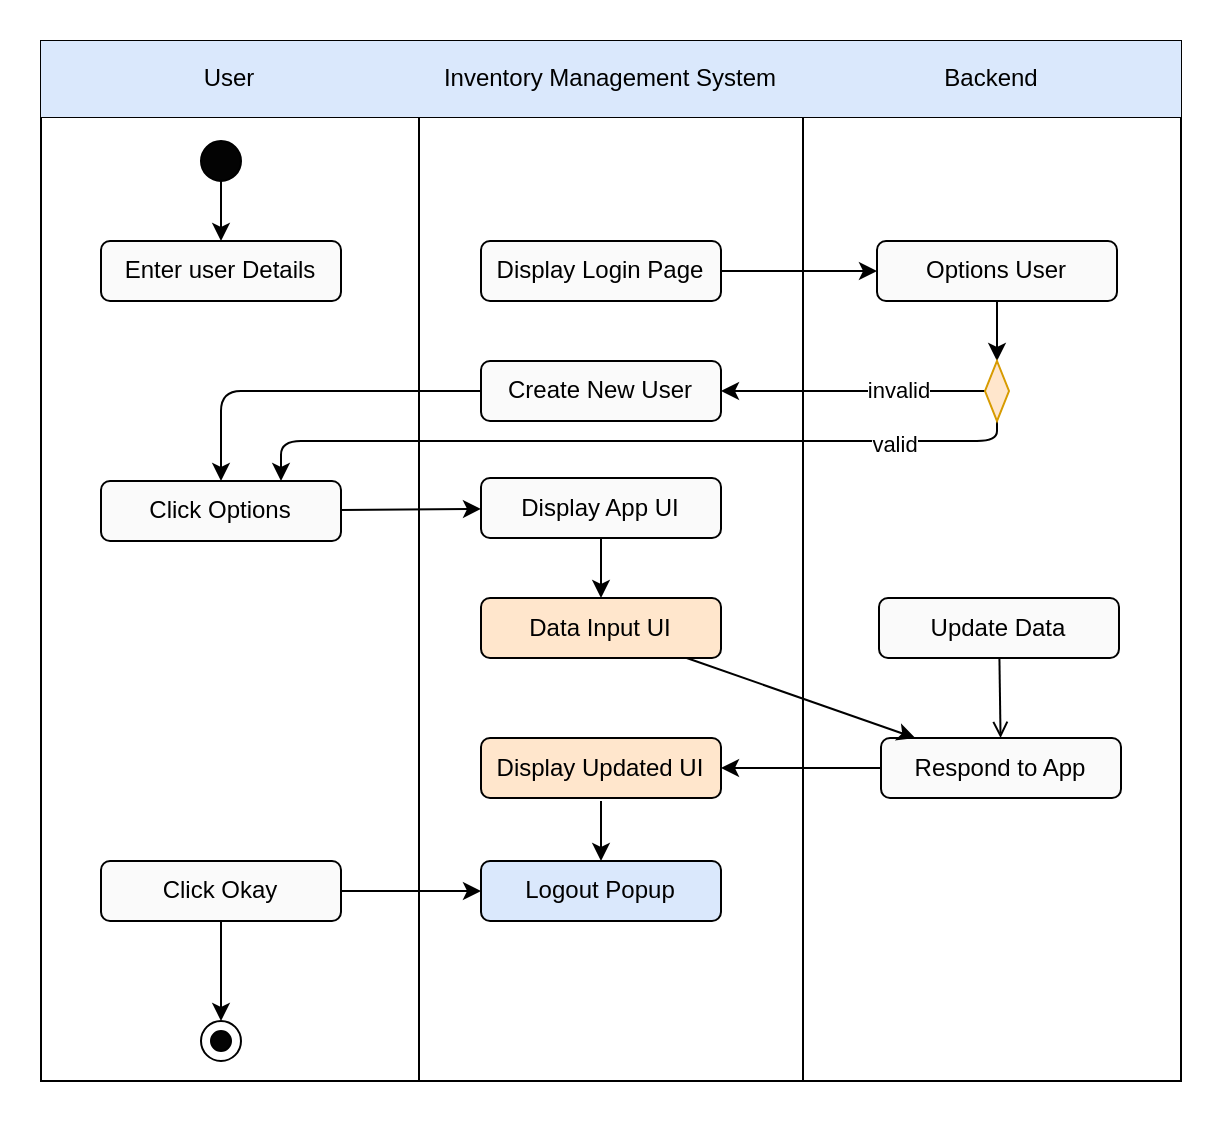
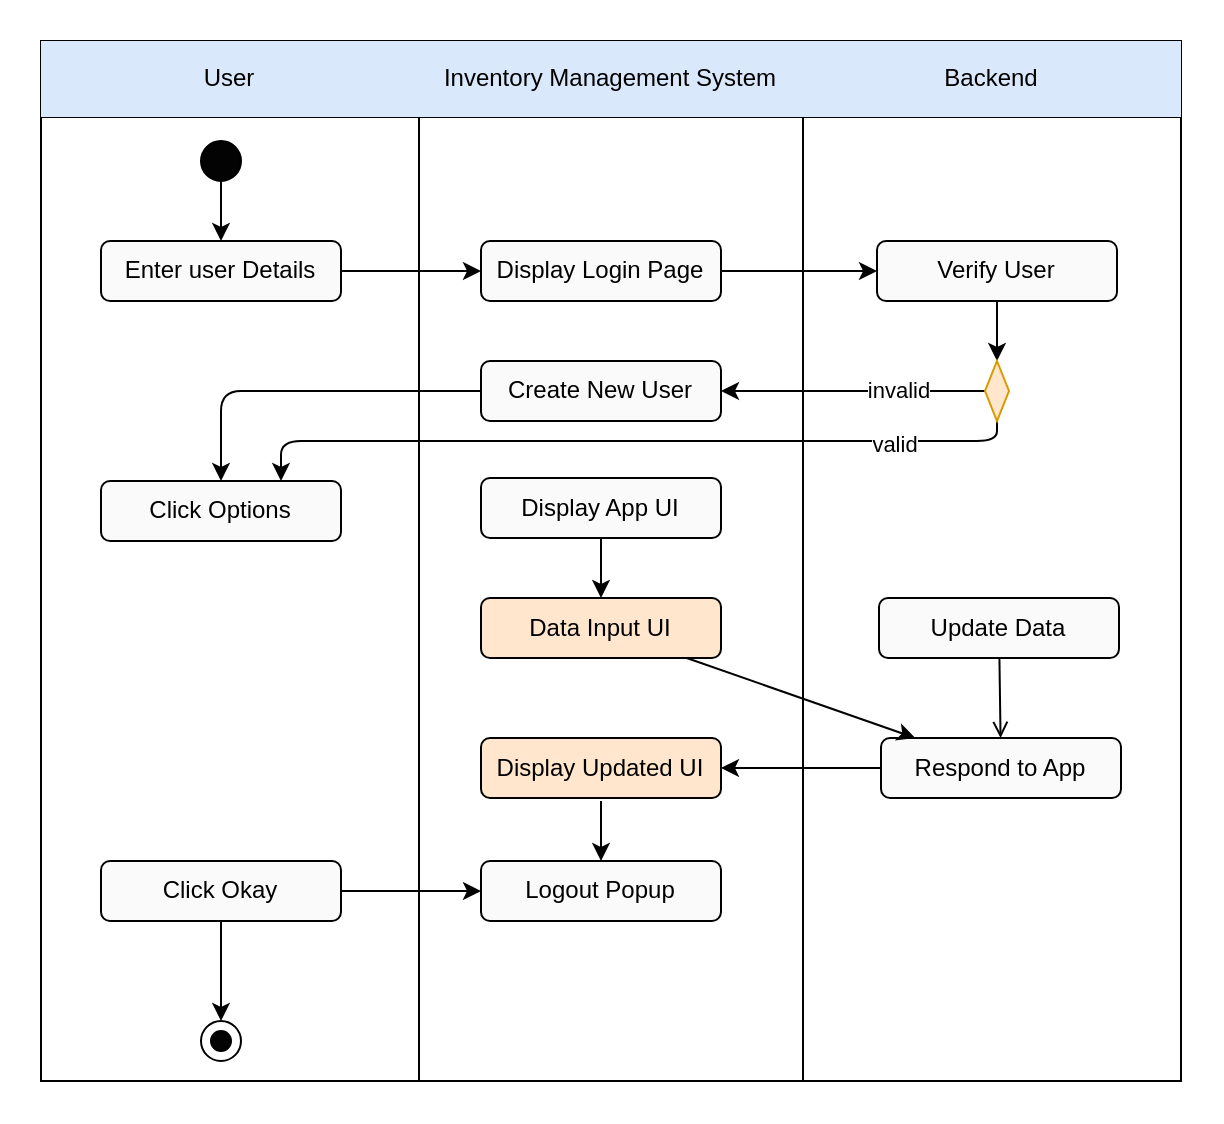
edge "Enter user Details" -> "Display Login Page": added
node "Options User": label "Options User" -> "Verify User"
edge "Click Options" -> "Display App UI": removed
node "Logout Popup": fillcolor #dae8fc -> #fafafa
